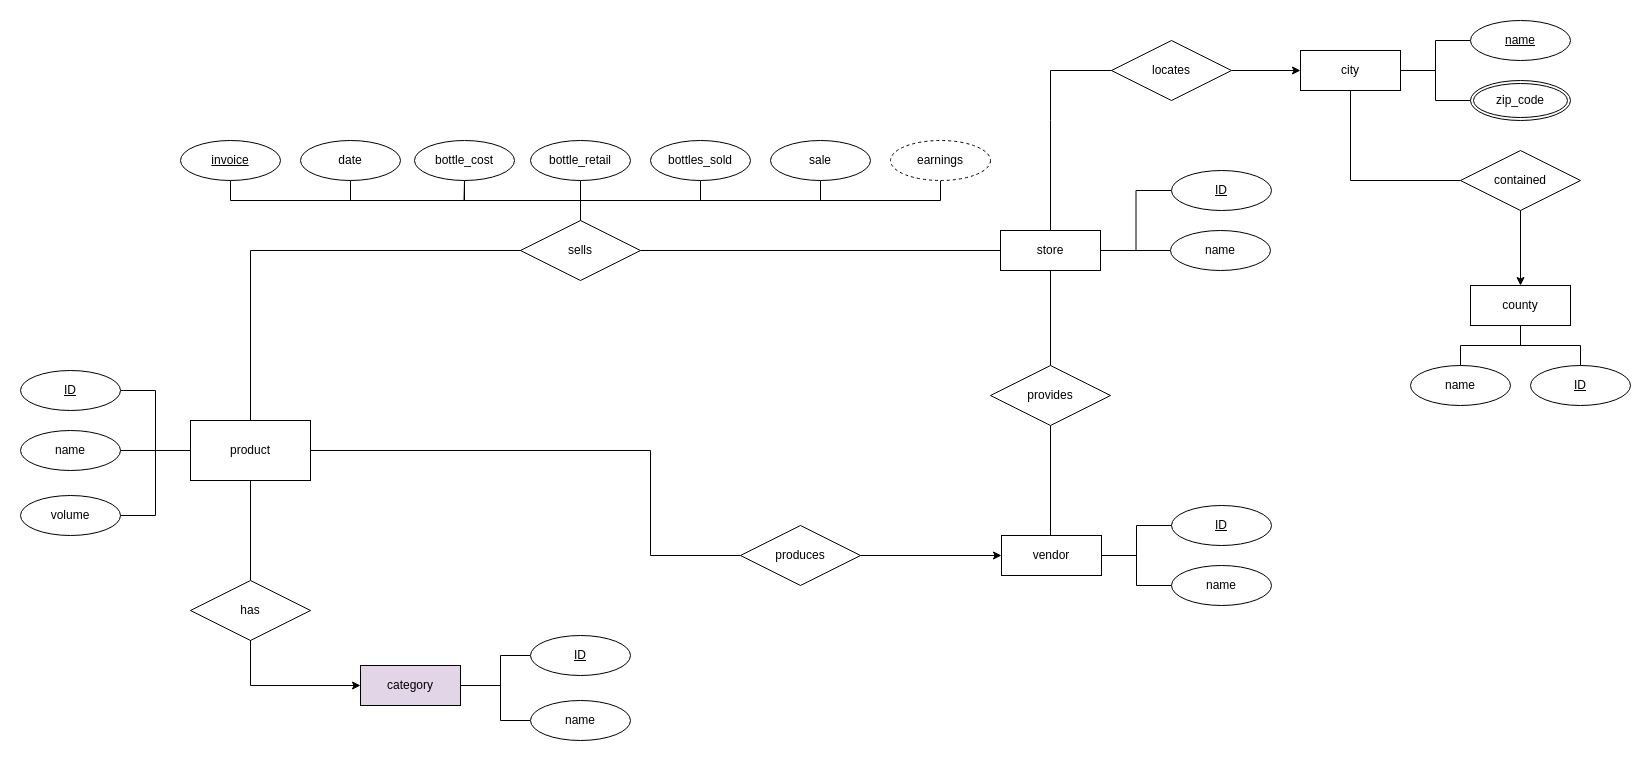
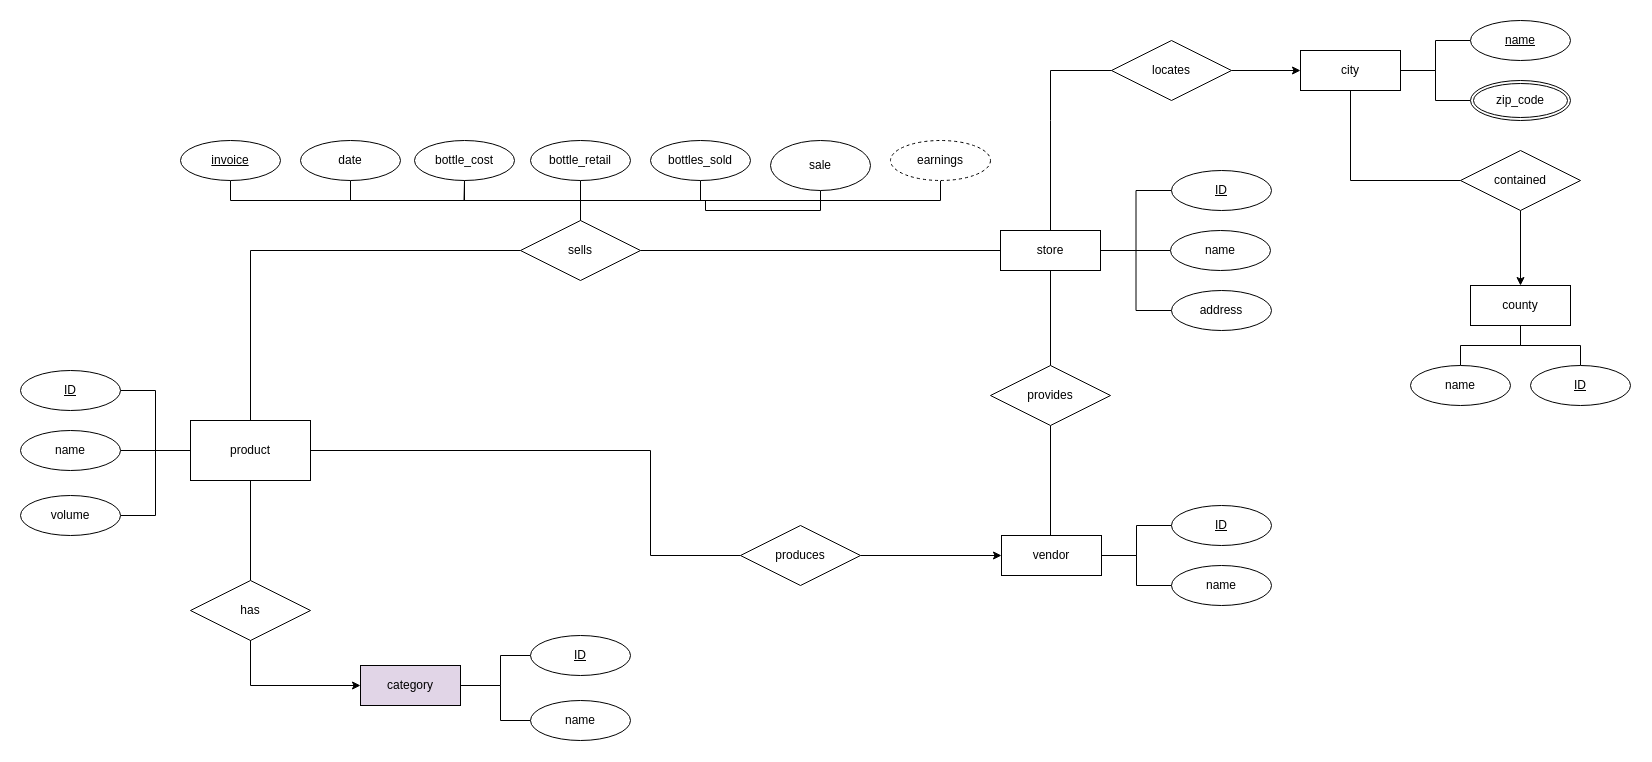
node "sale": size 100x40 -> 100x50
edge "store" -- "address": added
node "address": added
